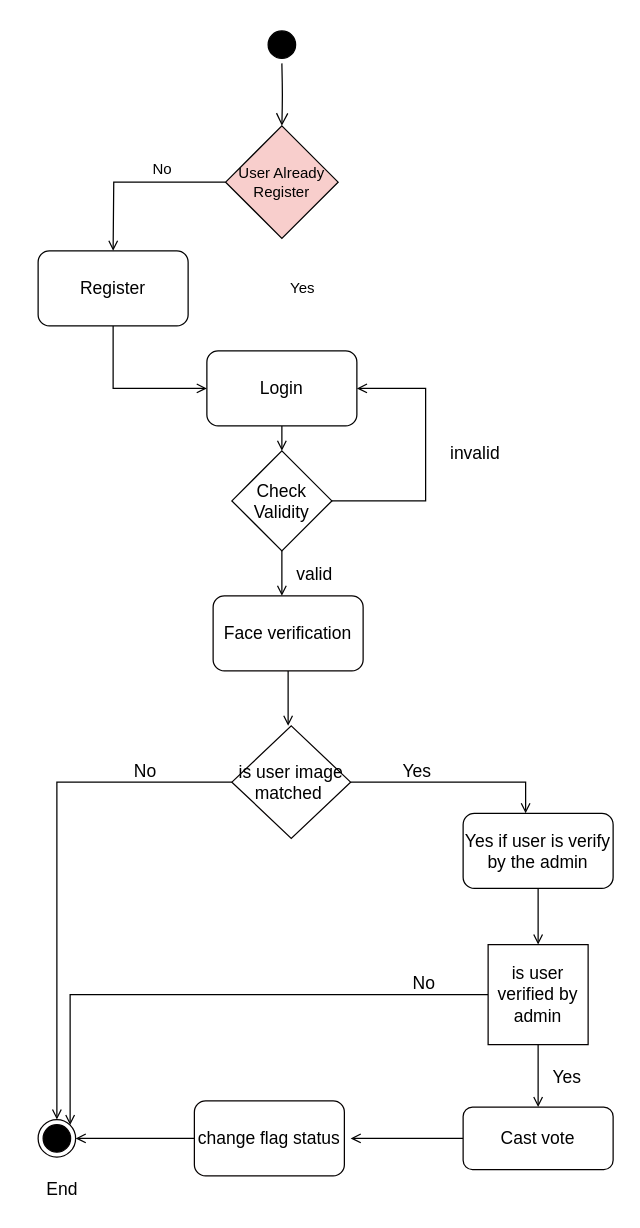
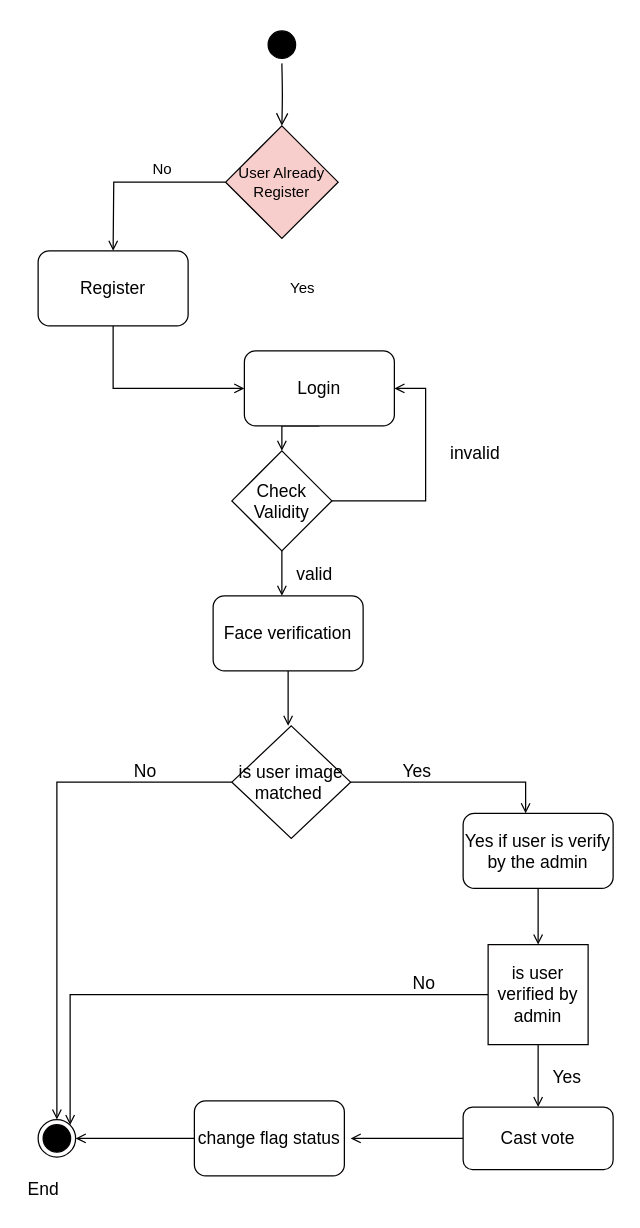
node "Login": moved (282, 388) -> (319, 388)
node "End": moved (69, 1188) -> (51, 1188)
